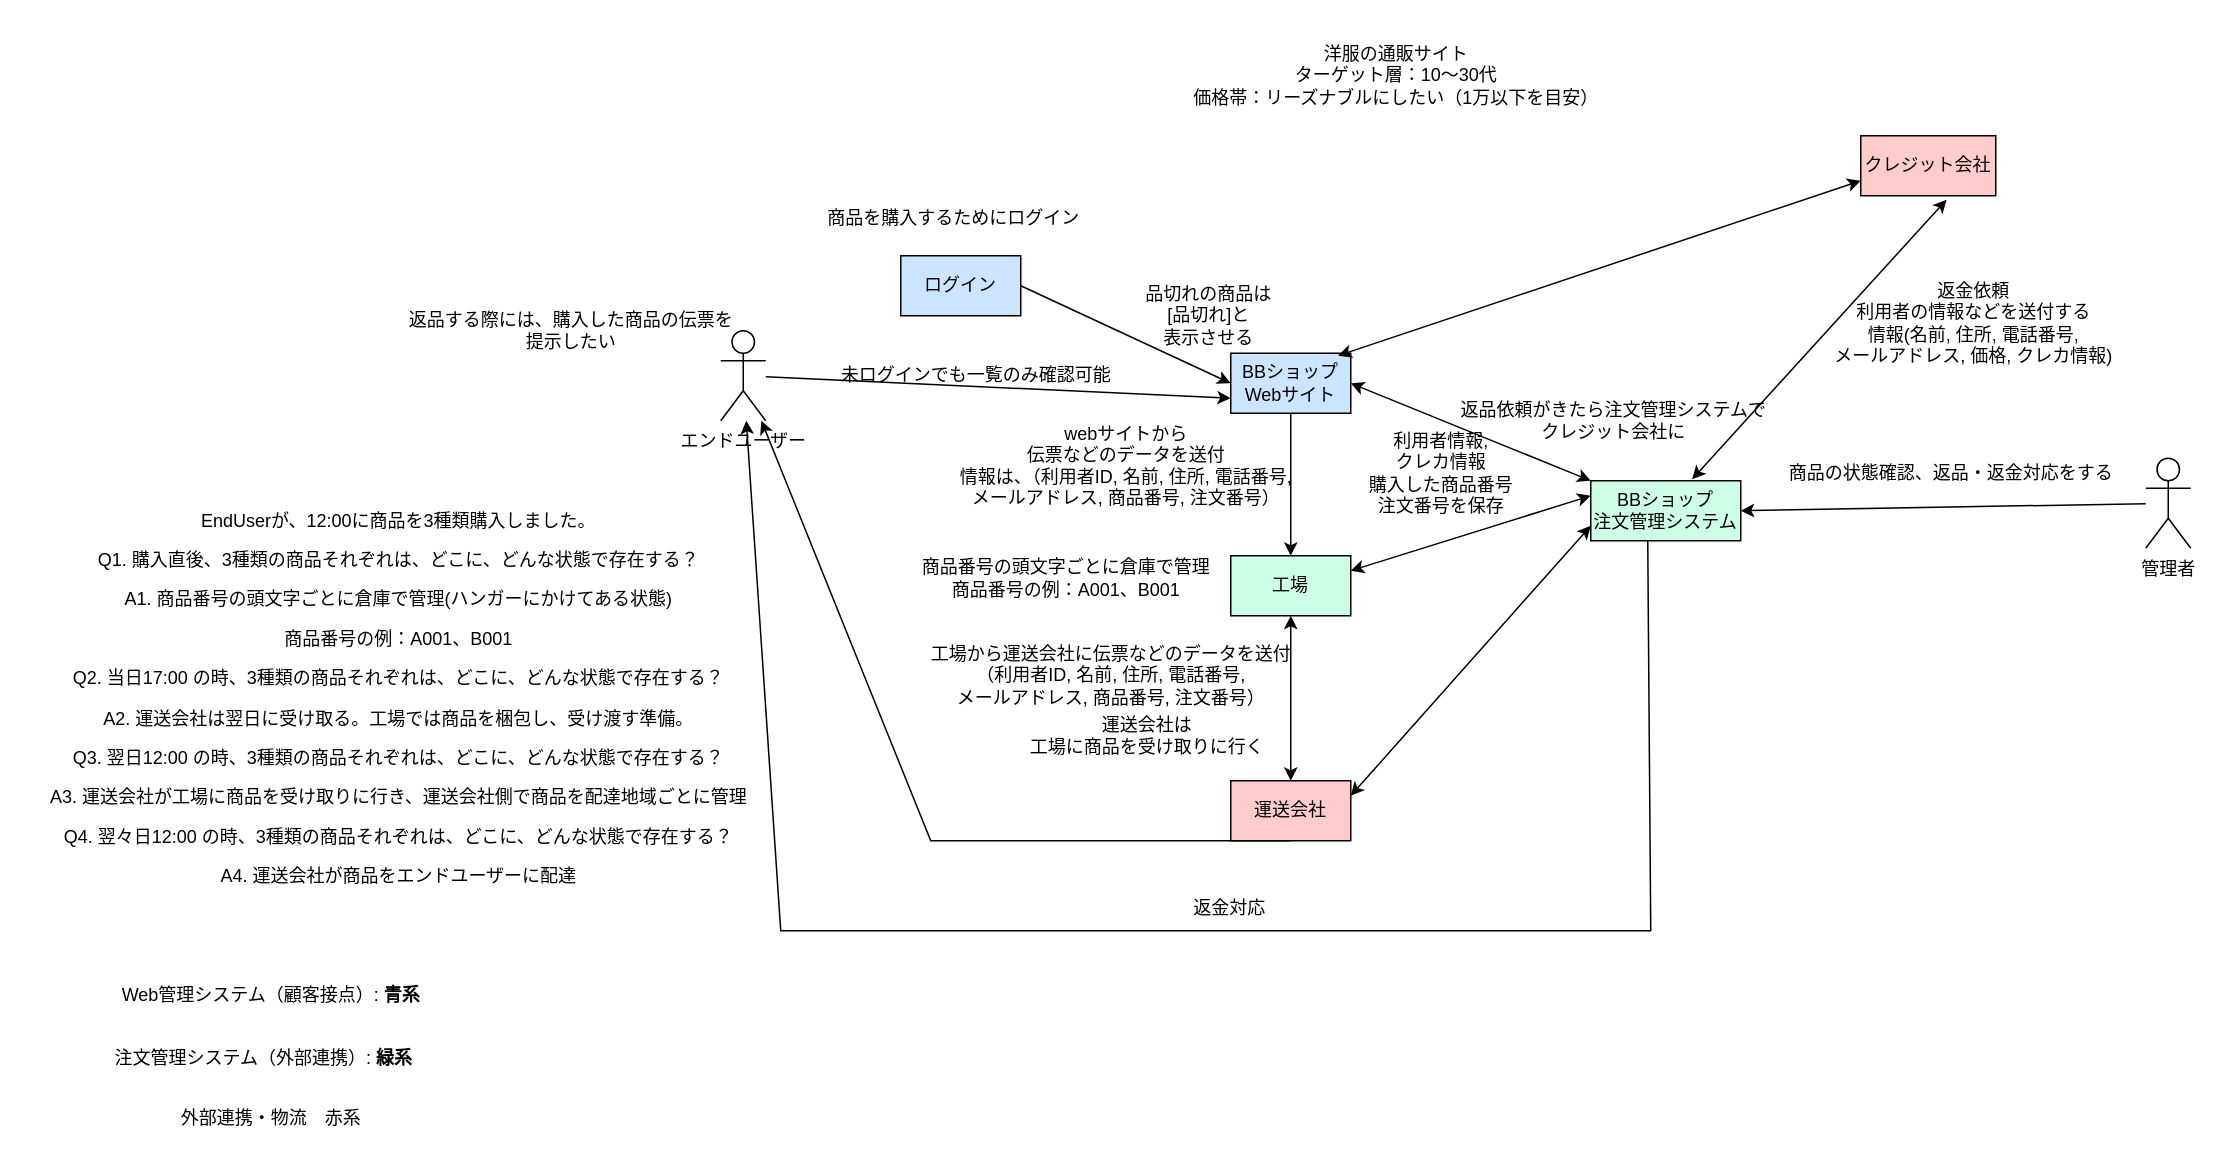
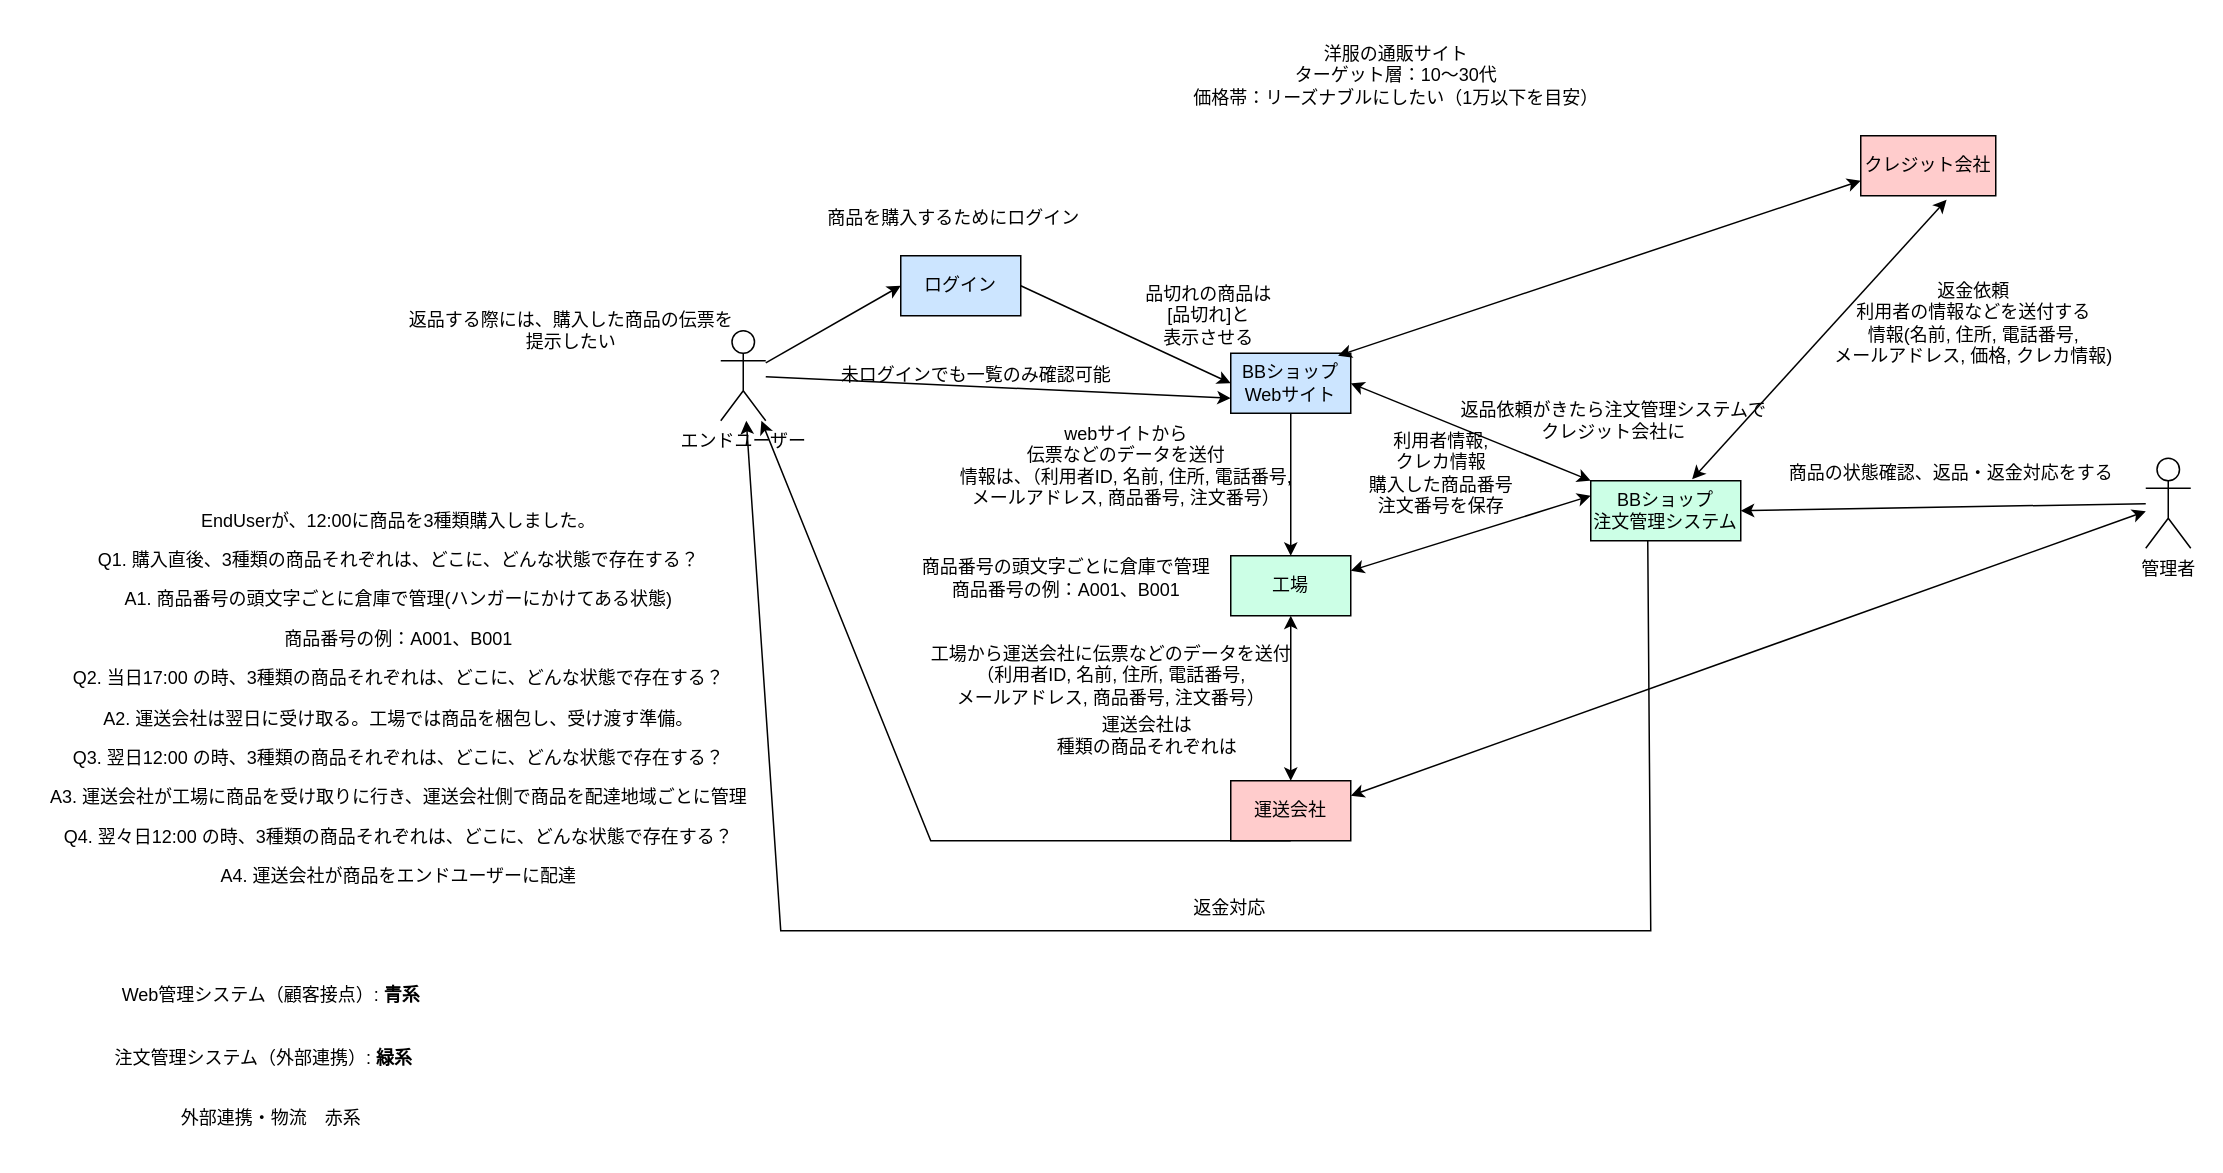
edge "エンドユーザー" -> "ログイン": added
edge "BBショップ 注文管理システム" -- "運送会社": now "管理者" -- "運送会社"
node "運送会社は 工場に商品を受け取りに行く": label "運送会社は 工場に商品を受け取りに行く" -> "運送会社は 種類の商品それぞれは"
